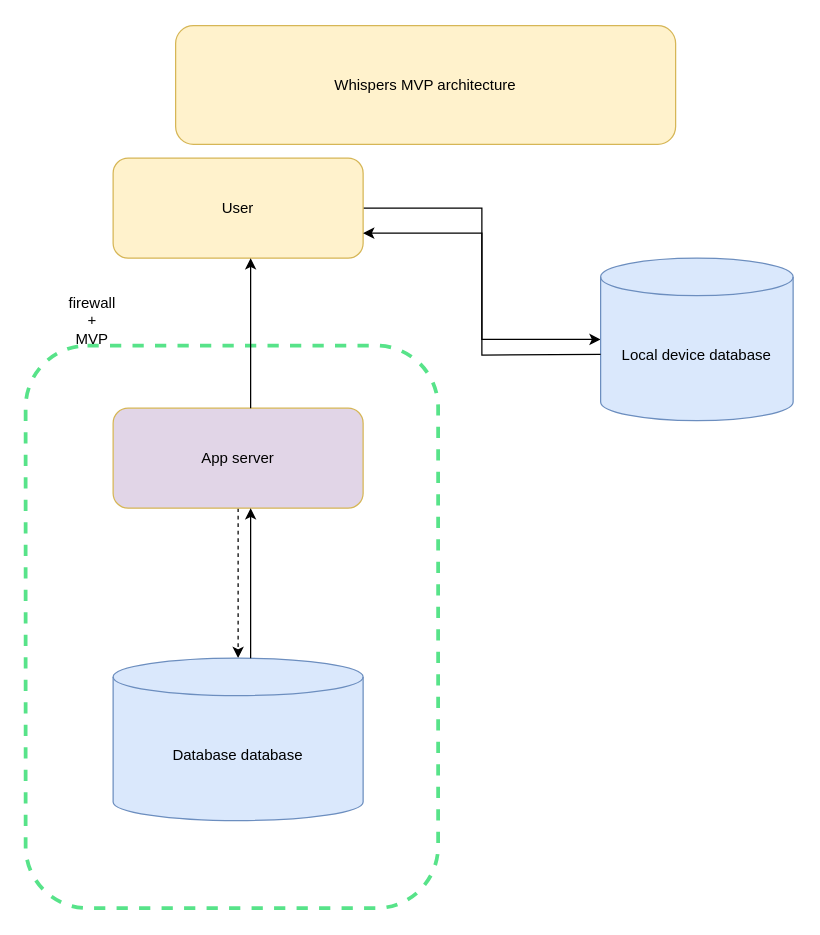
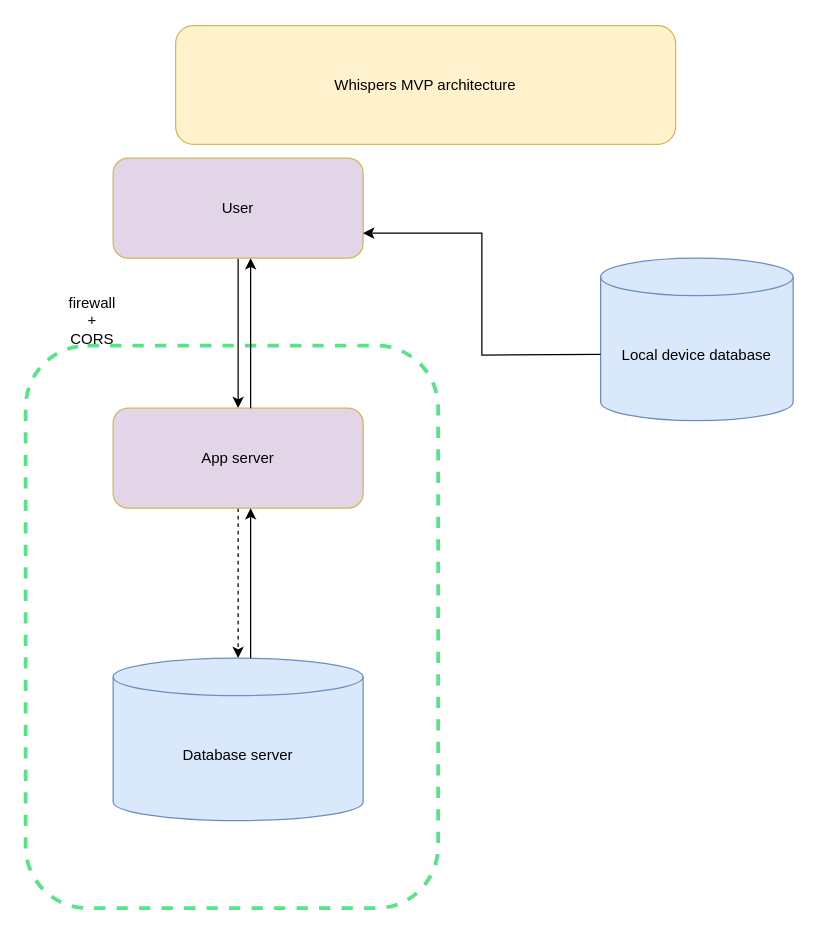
node "User": fillcolor #fff2cc -> #e1d5e7
edge "User" -> "Local device database": removed
node "firewall + MVP": label "firewall + MVP" -> "firewall + CORS"
edge "User" -> "App server": added
node "Database database": label "Database database" -> "Database server"
